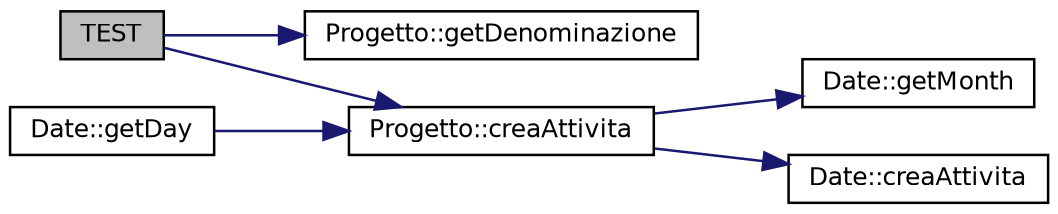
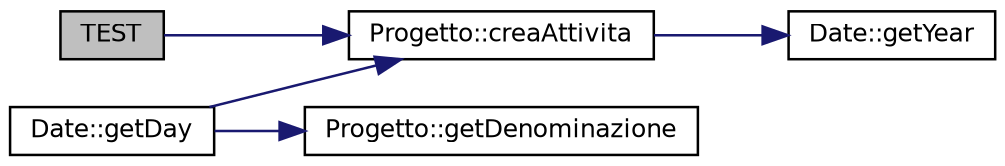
edge "TEST" -> "Progetto::getDenominazione": now "Date::getDay" -> "Progetto::getDenominazione"
node "Date::getMonth": removed
node "Date::creaAttivita": label "Date::creaAttivita" -> "Date::getYear"
